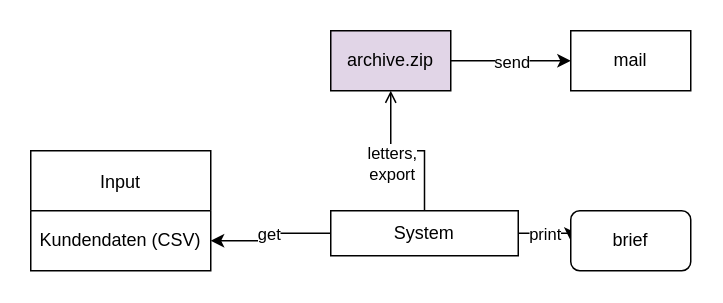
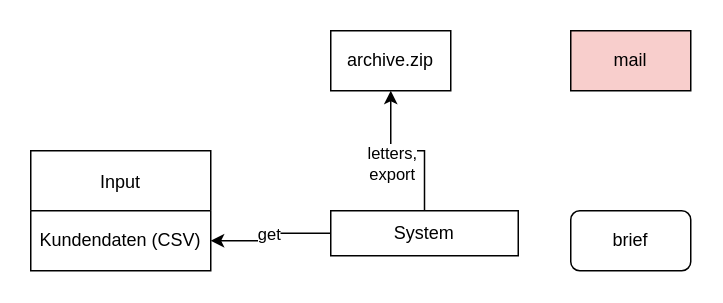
node "archive.zip": fillcolor #e1d5e7 -> #ffffff
edge "archive.zip" -> "mail": removed, label "send"
node "mail": fillcolor #ffffff -> #f8cecc
edge "System" -> "archive.zip": arrowhead open -> classic
edge "System" -> "brief": removed, label "print"
